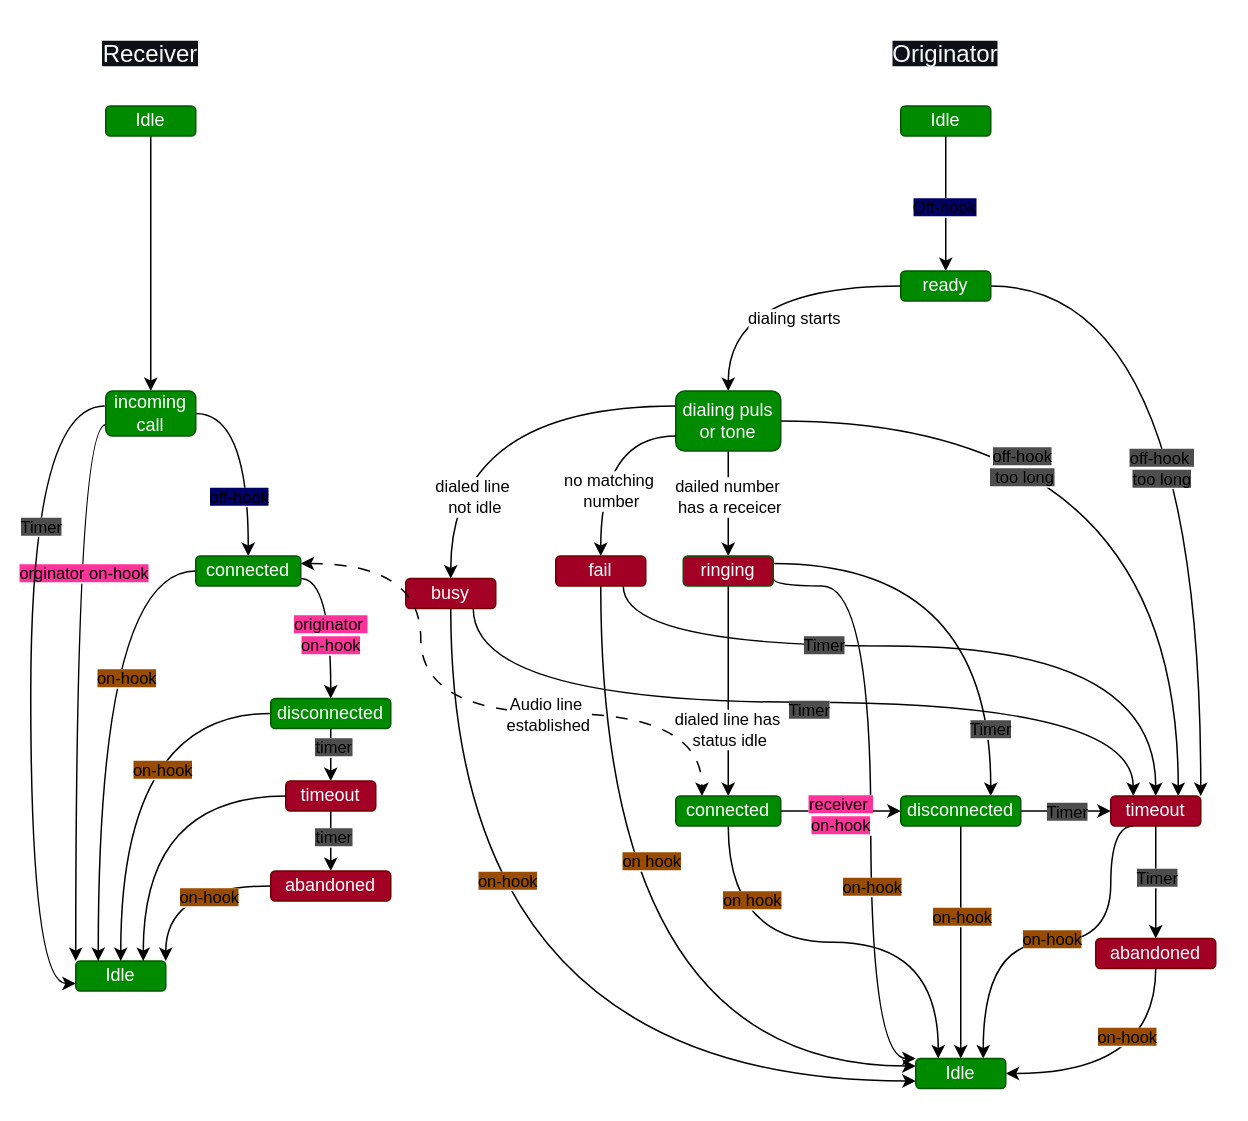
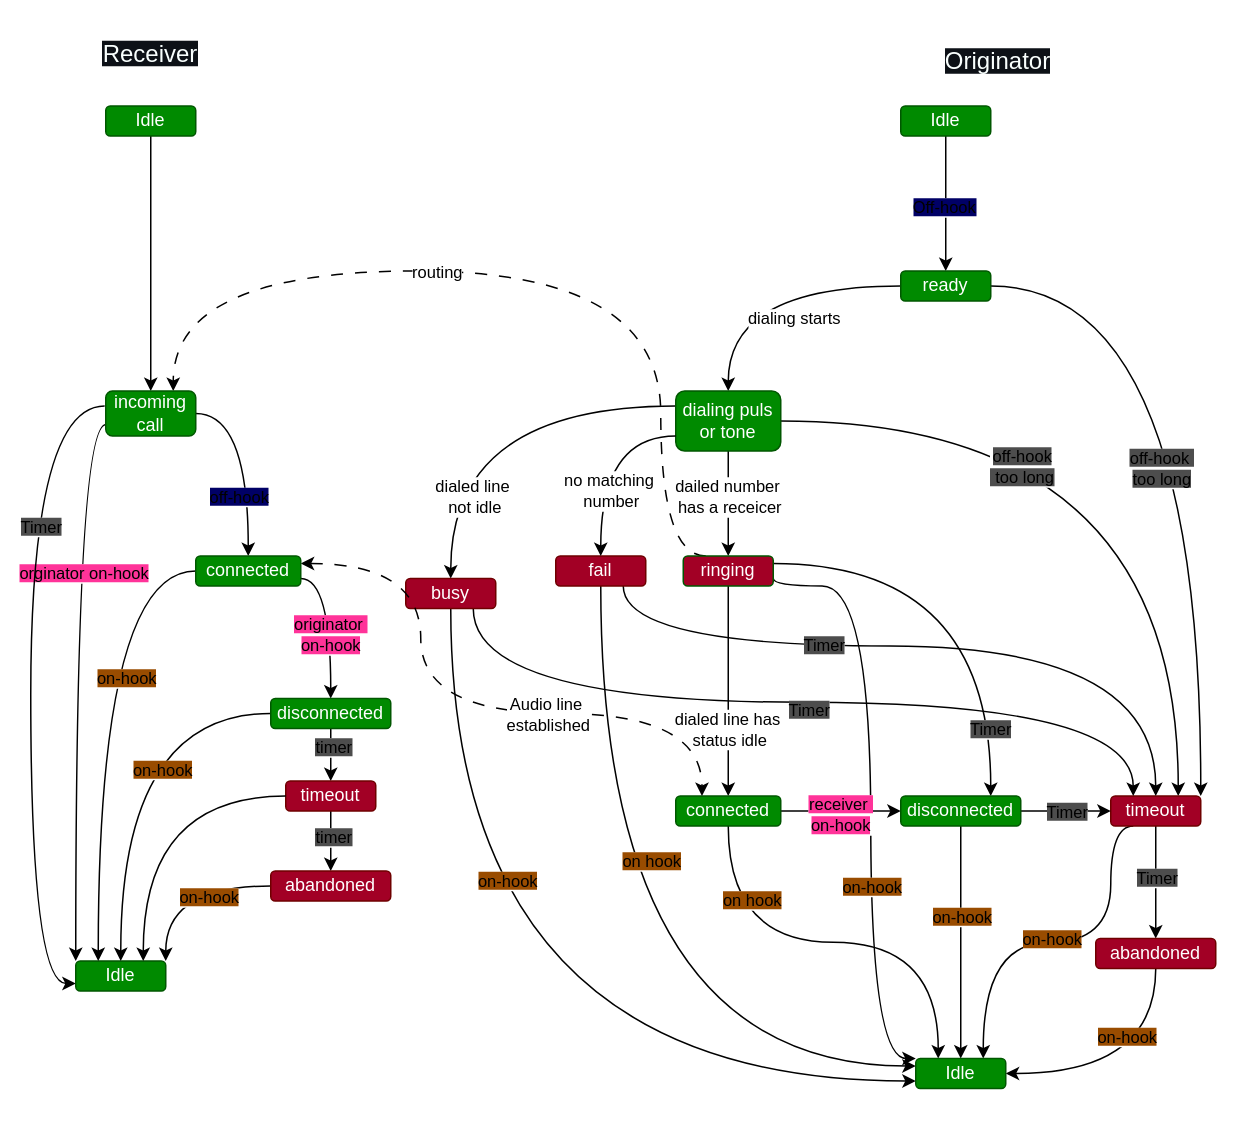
node "Originator": moved (946, 53) -> (998, 61)
edge "ringing" -> "incoming call": added, label "routing"
